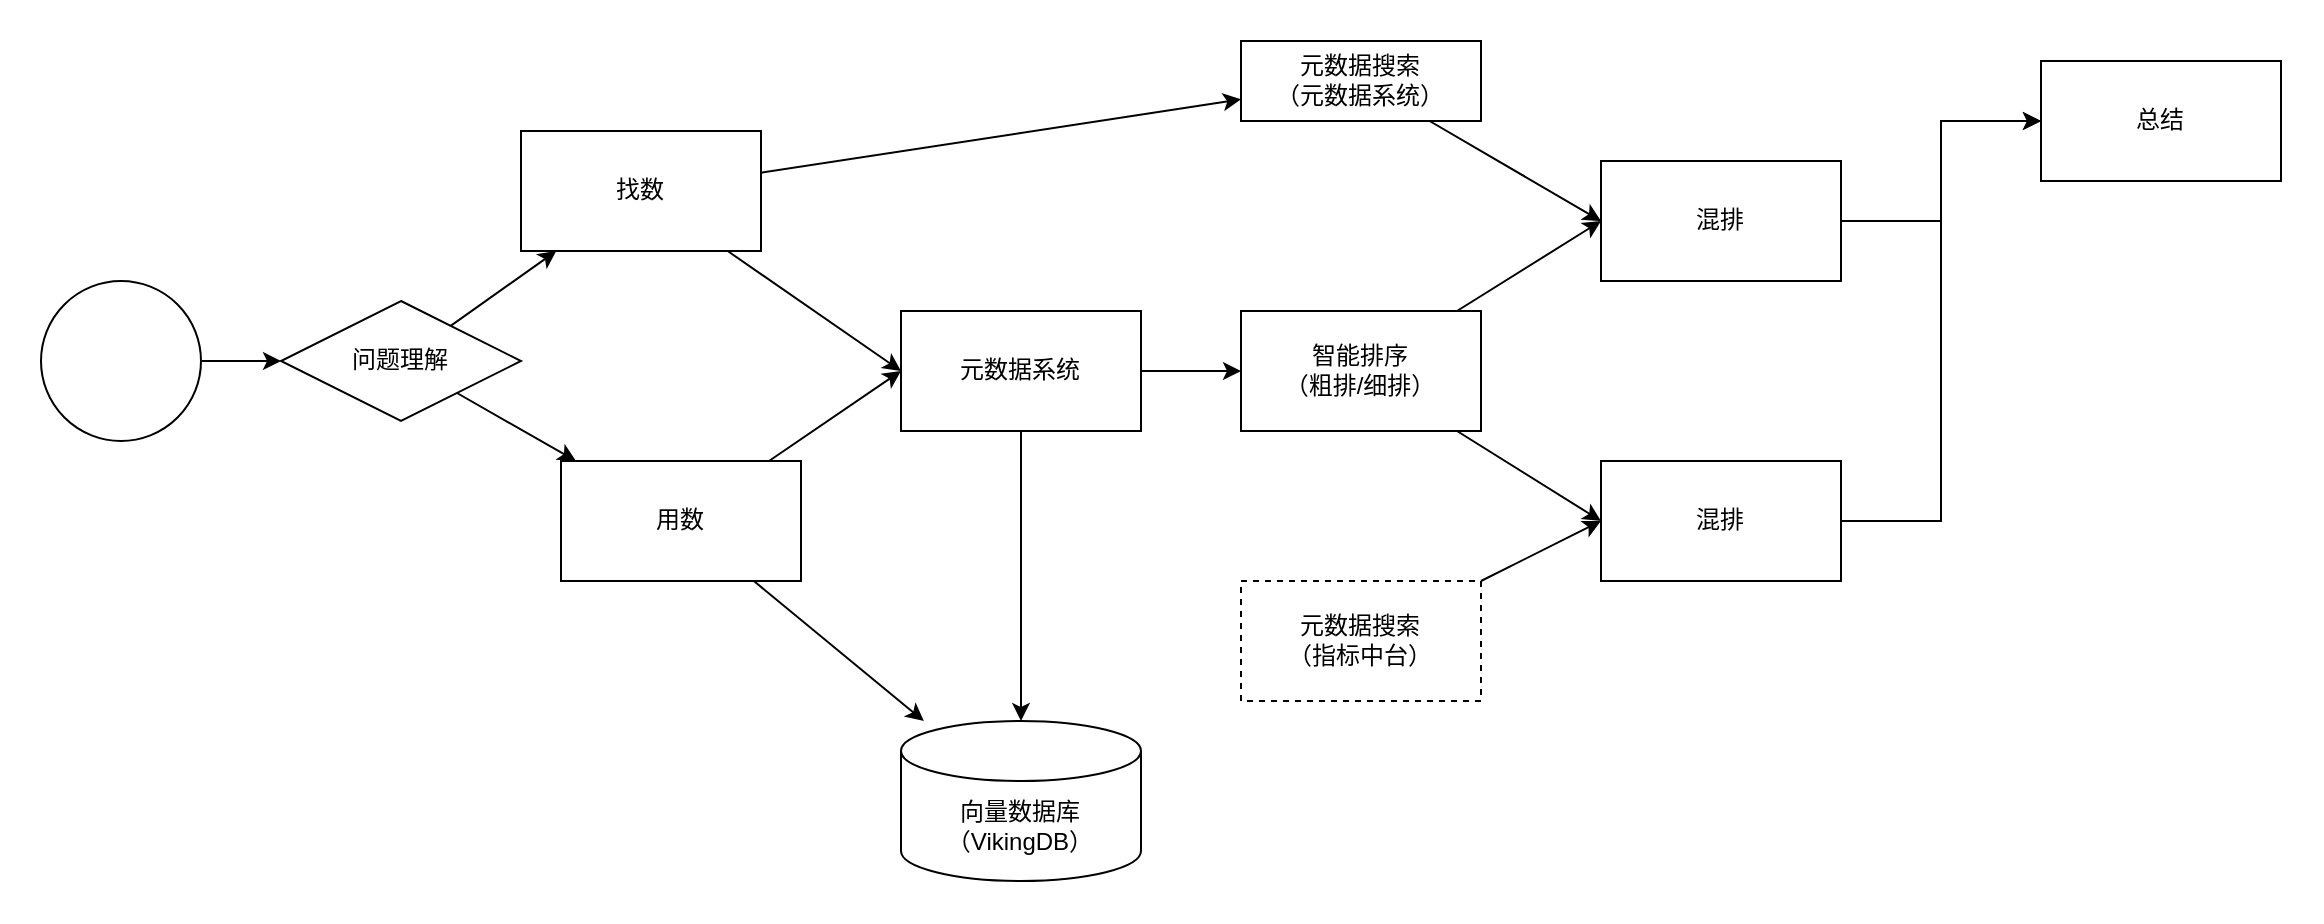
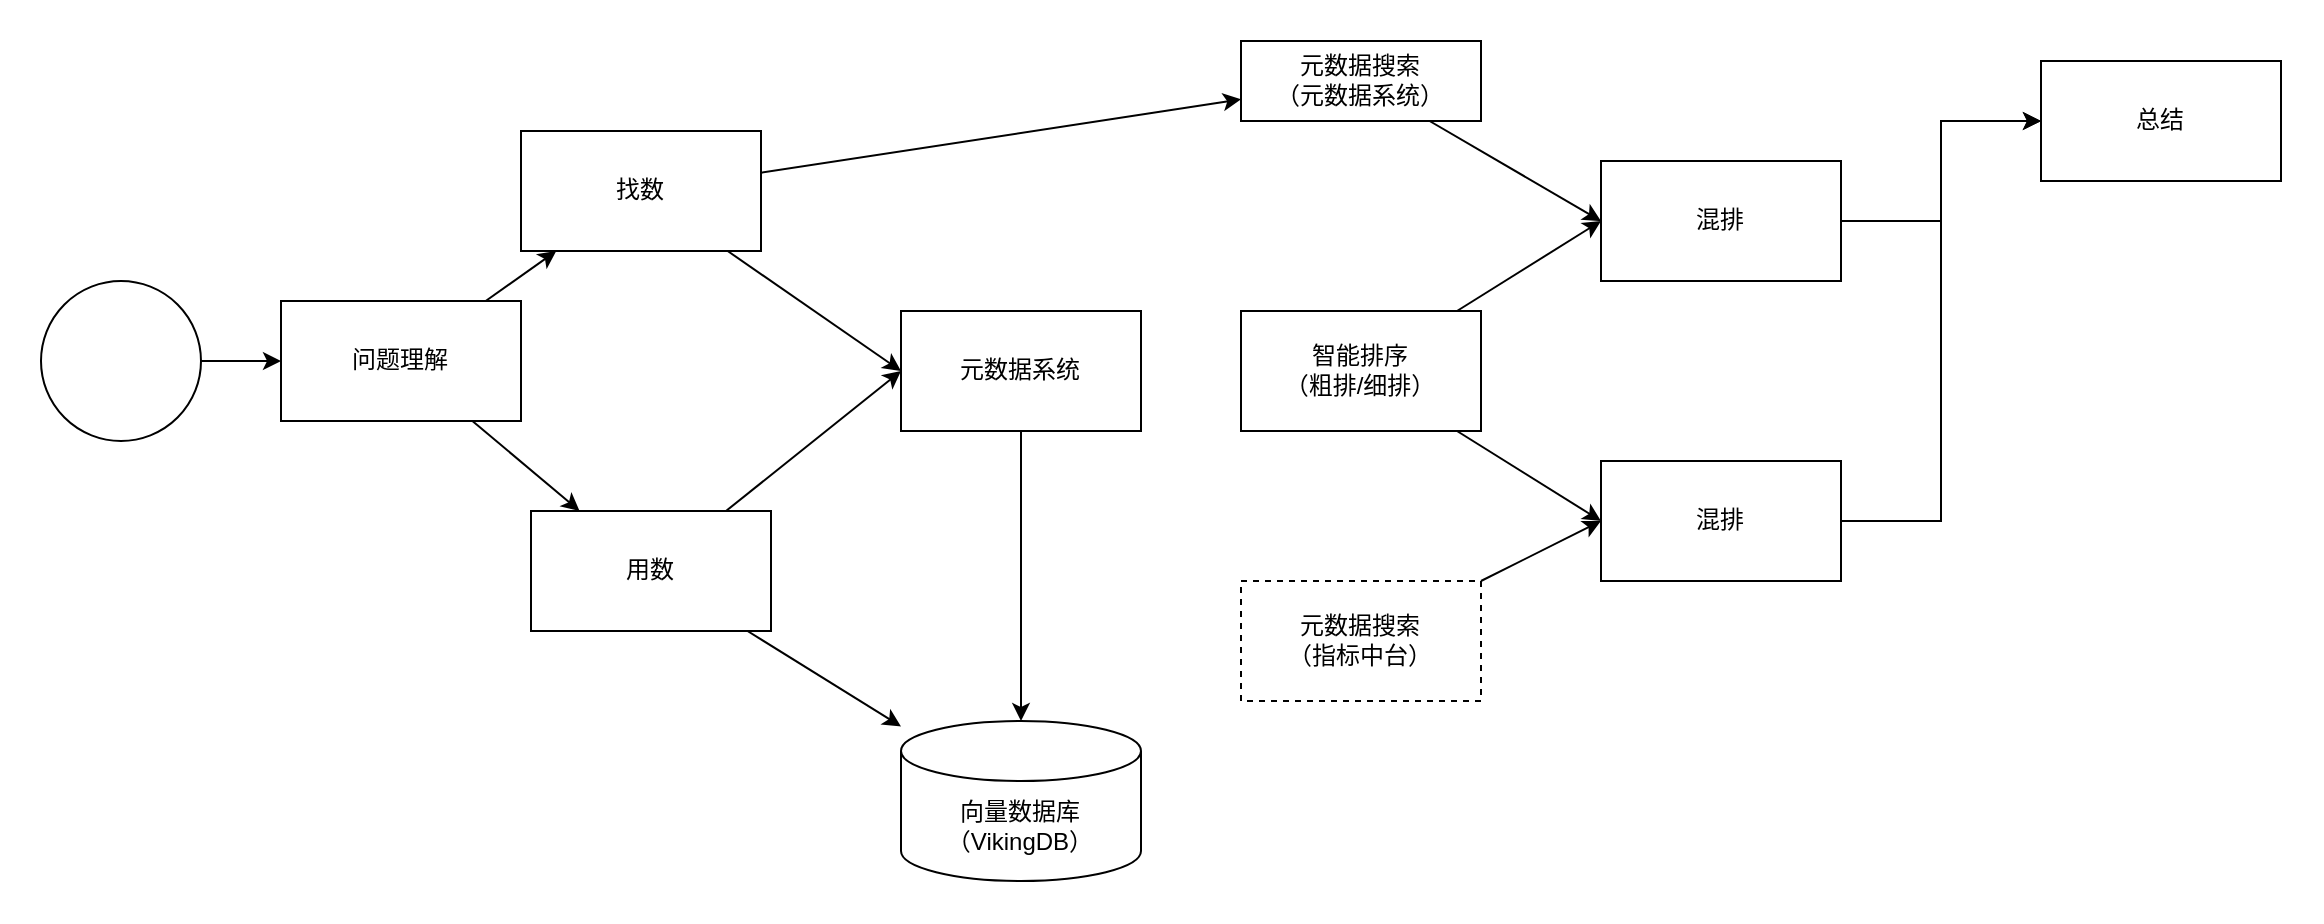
node "问题理解": shape diamond -> rectangle
edge "元数据系统" -> "智能排序 （粗排/细排）": removed
node "用数": moved (681, 521) -> (651, 571)
